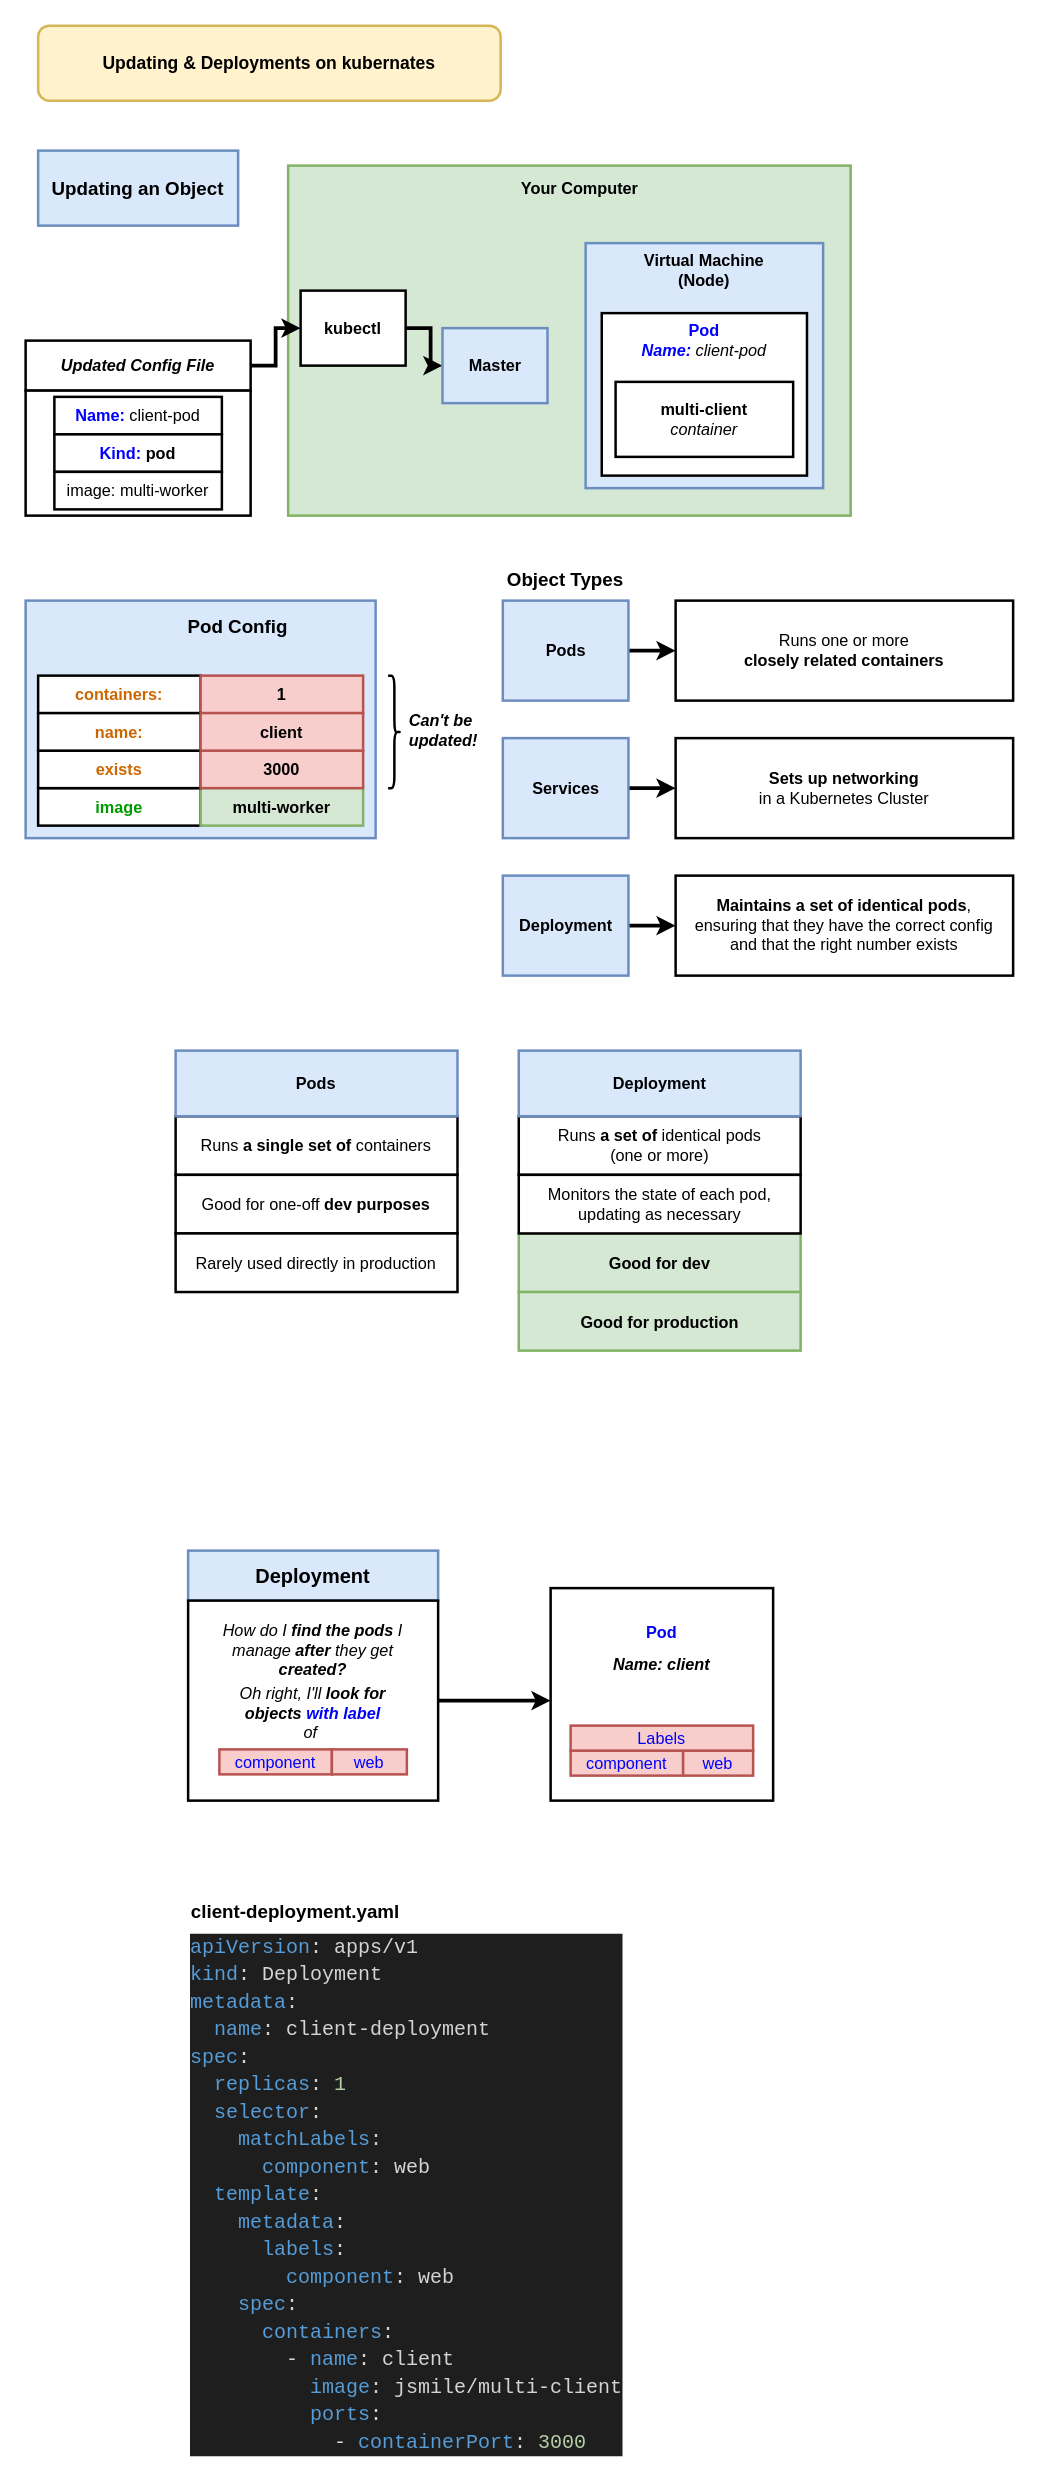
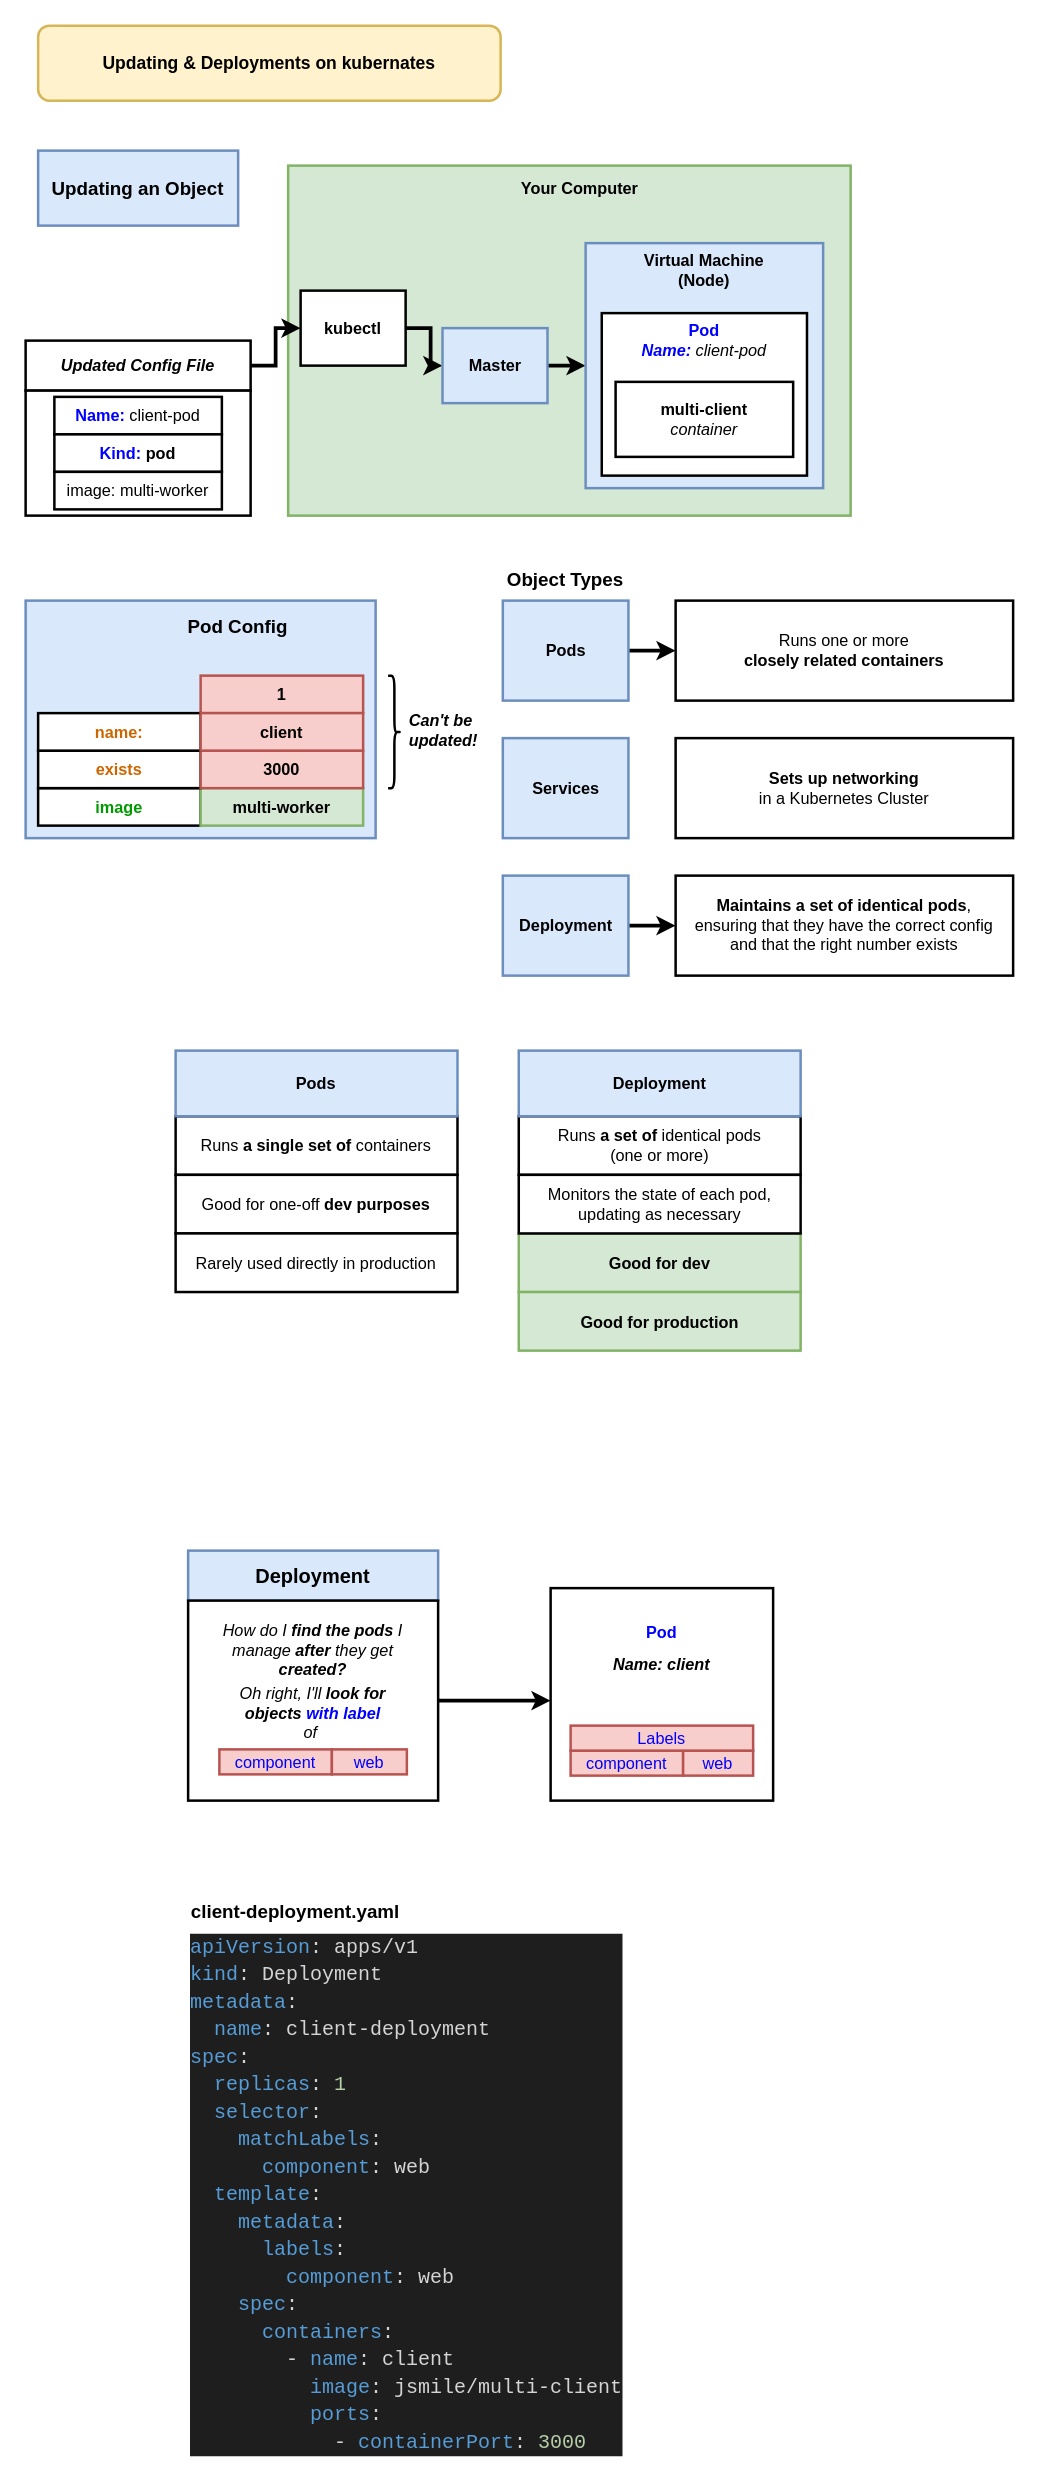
edge "Master" -> "Virtual Machine(Node)": added
node "containers:": removed
edge "Services" -> "Sets up networking in a Kubernetes Cluster": removed
